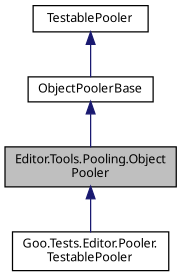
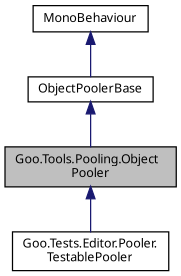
node "TestablePooler": label "TestablePooler" -> "MonoBehaviour"
node "Editor.Tools.Pooling.Object Pooler": label "Editor.Tools.Pooling.Object Pooler" -> "Goo.Tools.Pooling.Object Pooler"
